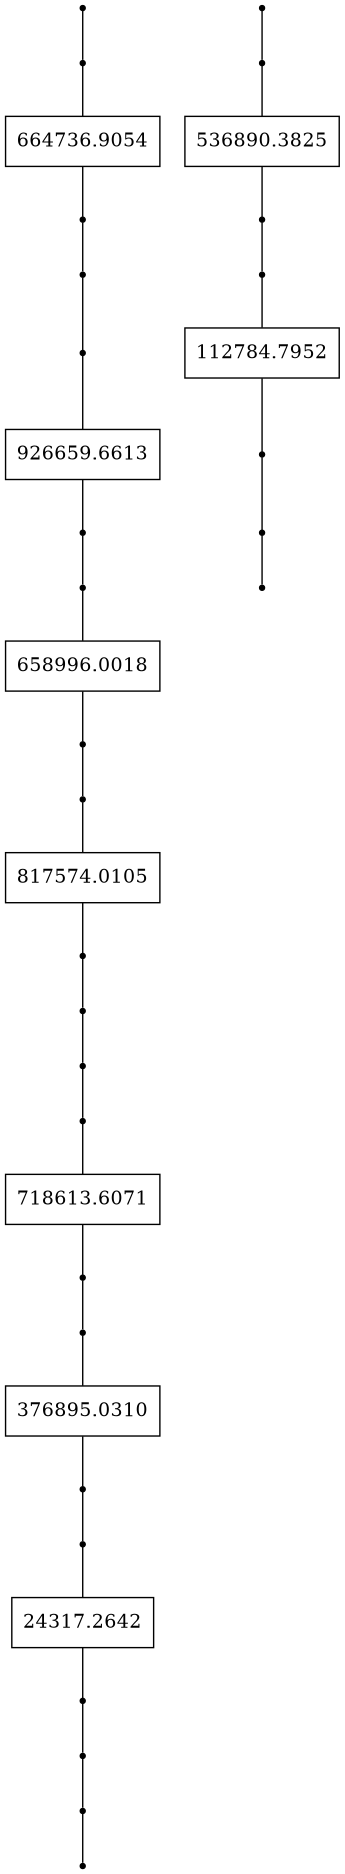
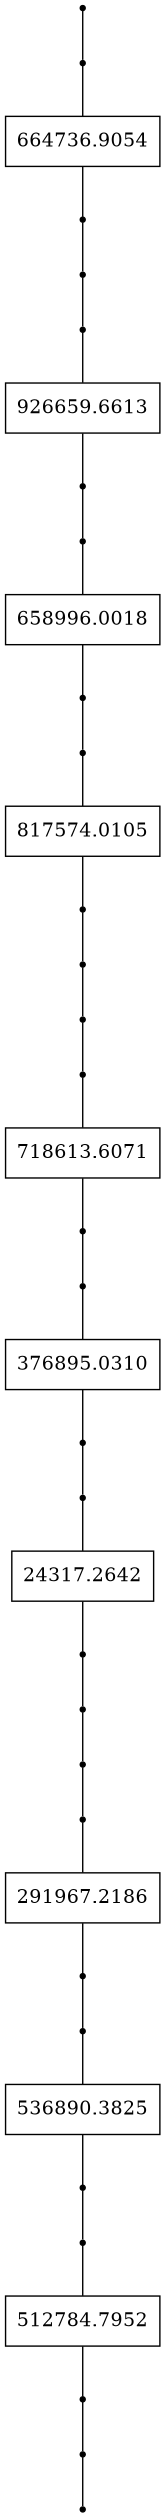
node "112784.7952": label "112784.7952" -> "512784.7952"
node "291967.2186": added
